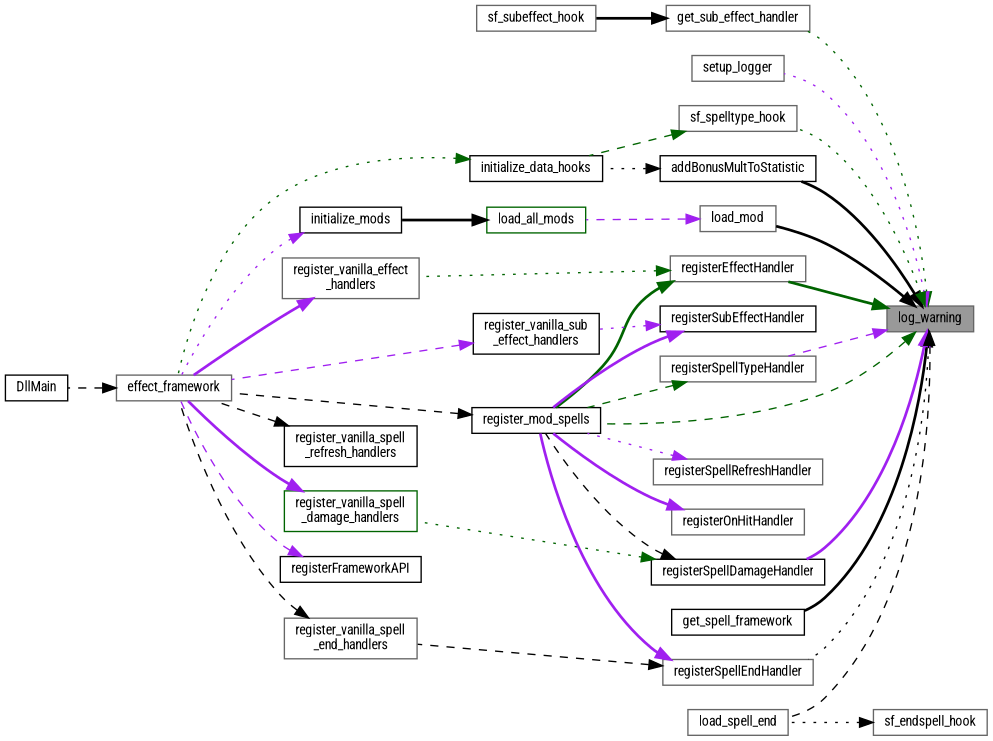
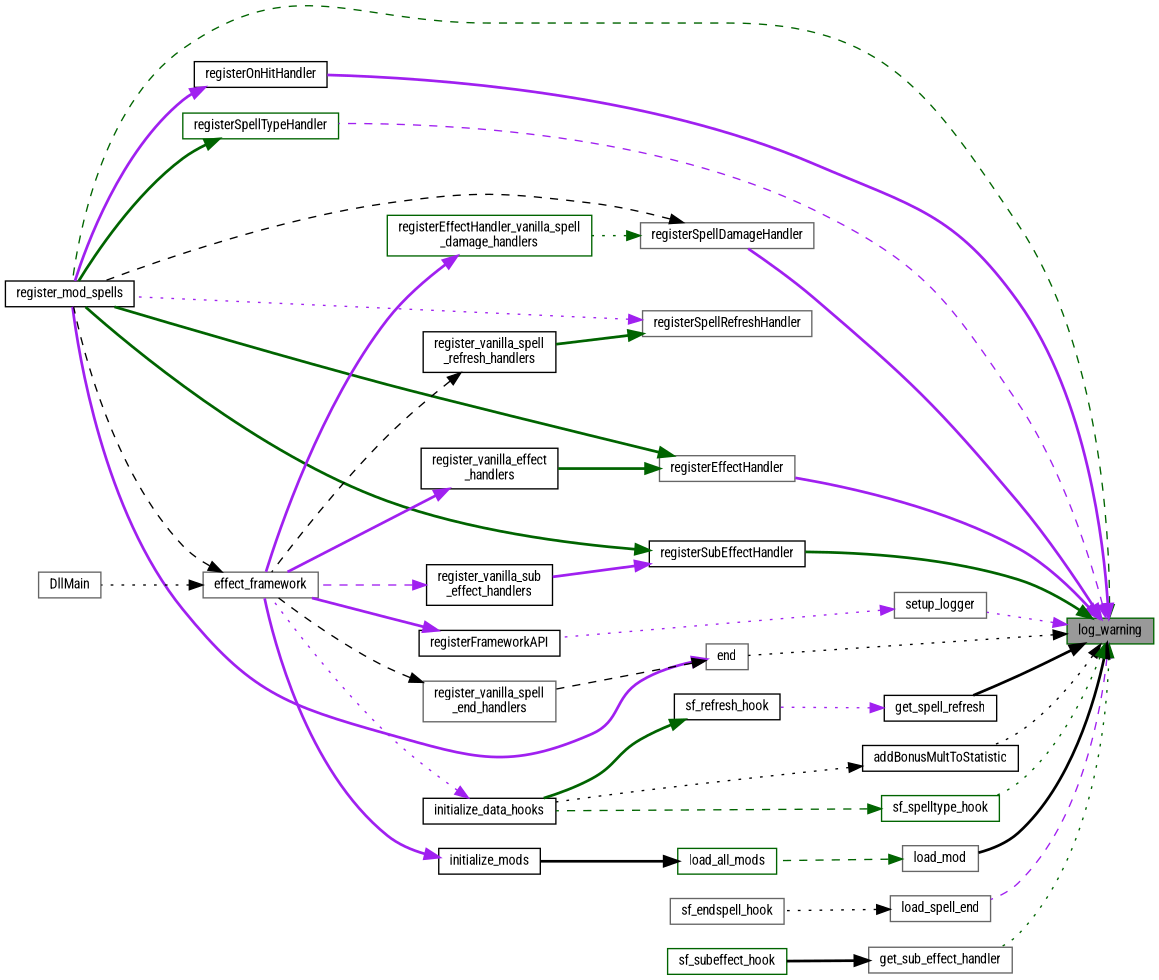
node "sf_subeffect_hook": color gray40 -> darkgreen
node "sf_spelltype_hook": color gray40 -> darkgreen
edge "registerOnHitHandler" -> "log_warning": added
edge "effect_framework" -> "initialize_data_hooks": color darkgreen -> purple
edge "load_all_mods" -> "load_mod": color purple -> darkgreen
edge "addBonusMultToStatistic" -> "log_warning": style bold -> dotted
edge "register_vanilla_effect _handlers" -> "registerEffectHandler": style dotted -> bold
node "register_vanilla_effect _handlers": color gray40 -> black
edge "registerEffectHandler" -> "log_warning": color darkgreen -> purple
edge "effect_framework" -> "initialize_mods": style dotted -> bold
node "log_warning": color gray40 -> darkgreen
edge "register_vanilla_sub _effect_handlers" -> "registerSubEffectHandler": style dotted -> bold
edge "register_vanilla_spell _refresh_handlers" -> "registerSpellRefreshHandler": added
edge "register_mod_spells" -> "registerSubEffectHandler": color purple -> darkgreen
node "registerSpellTypeHandler": color gray40 -> darkgreen
node "DllMain": color black -> gray40
edge "DllMain" -> "effect_framework": style dashed -> dotted
edge "register_mod_spells" -> "registerSpellTypeHandler": style dashed -> bold
edge "effect_framework" -> "register_mod_spells": reversed
edge "effect_framework" -> "registerFrameworkAPI": style dashed -> bold
node "register_vanilla_spell _damage_handlers": label "register_vanilla_spell _damage_handlers" -> "registerEffectHandler_vanilla_spell _damage_handlers"
node "registerOnHitHandler": color gray40 -> black
edge "load_spell_end" -> "log_warning": color black -> purple
edge "registerSubEffectHandler" -> "log_warning": added
node "registerSpellDamageHandler": color black -> gray40
node "get_spell_framework": label "get_spell_framework" -> "get_spell_refresh"
edge "registerFrameworkAPI" -> "setup_logger": added
node "registerSpellEndHandler": label "registerSpellEndHandler" -> "end"
node "sf_refresh_hook": added
edge "load_spell_end" -> "sf_endspell_hook": reversed
